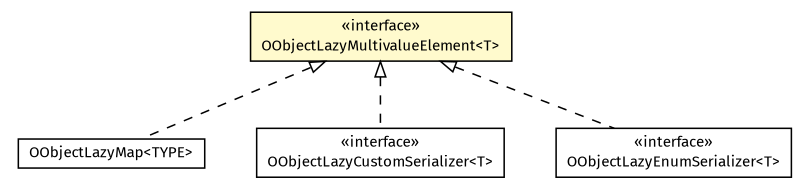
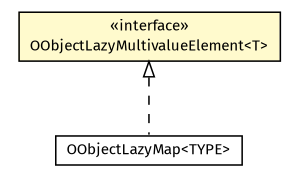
node "OObjectLazyCustomSerializer<T>": removed
node "OObjectLazyEnumSerializer<T>": removed
